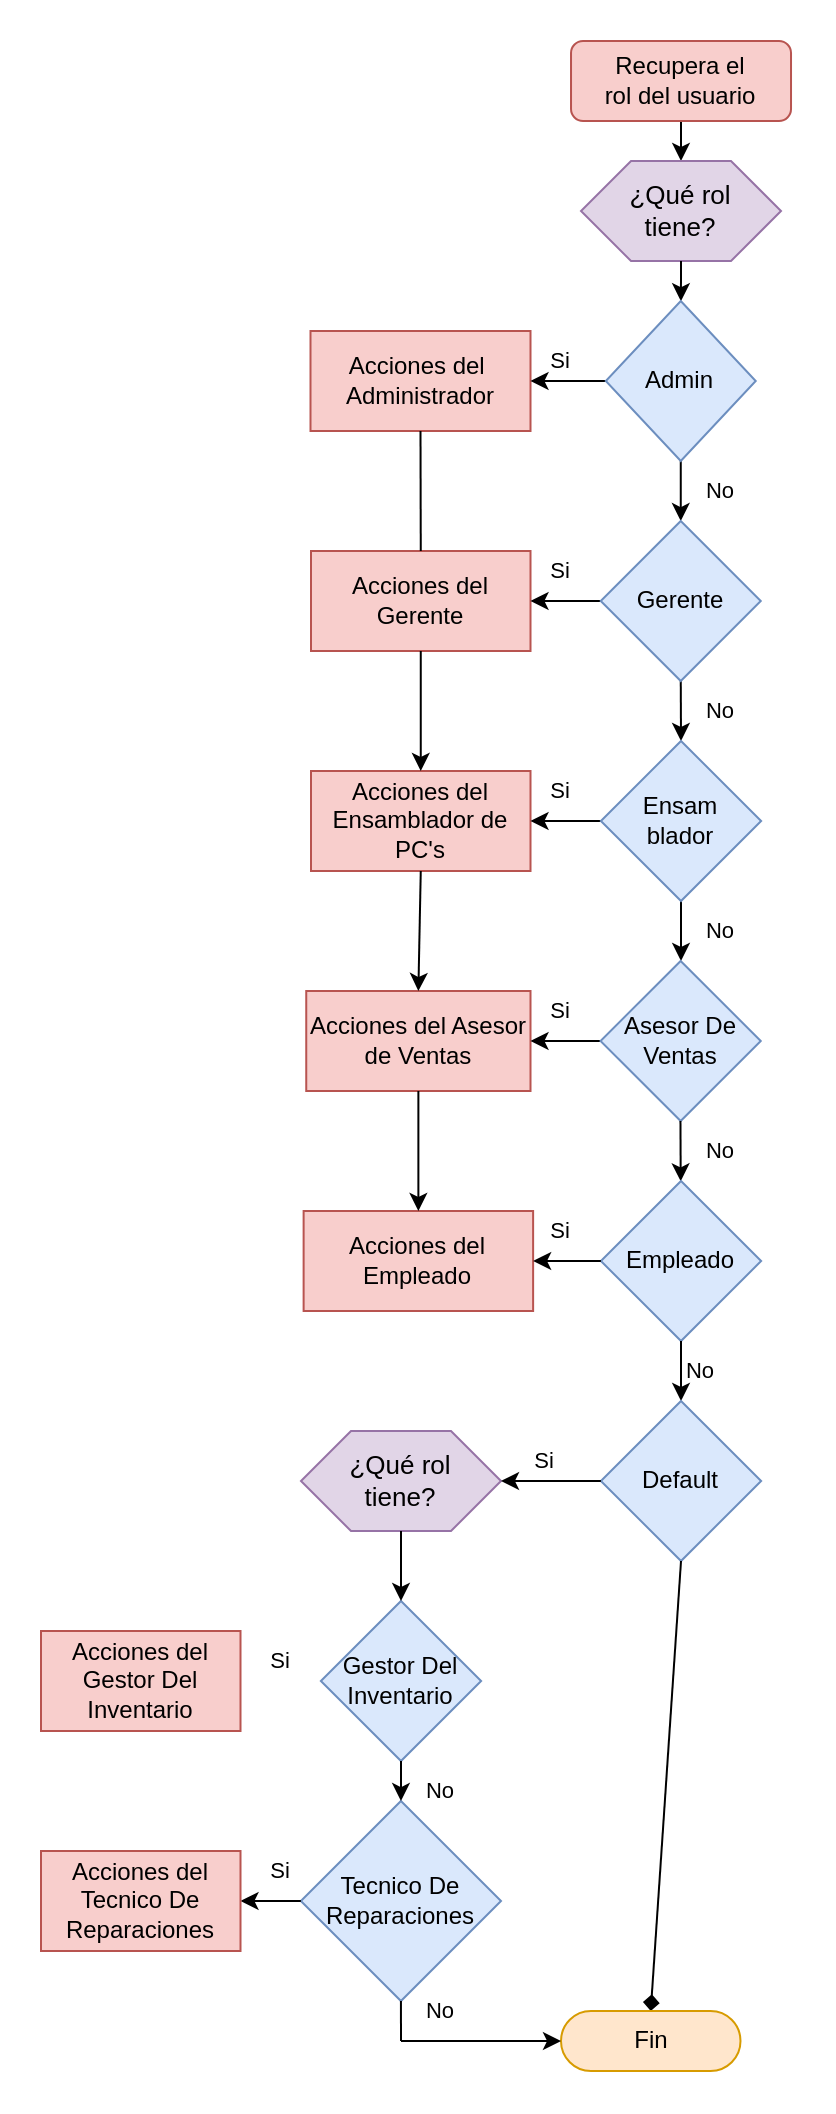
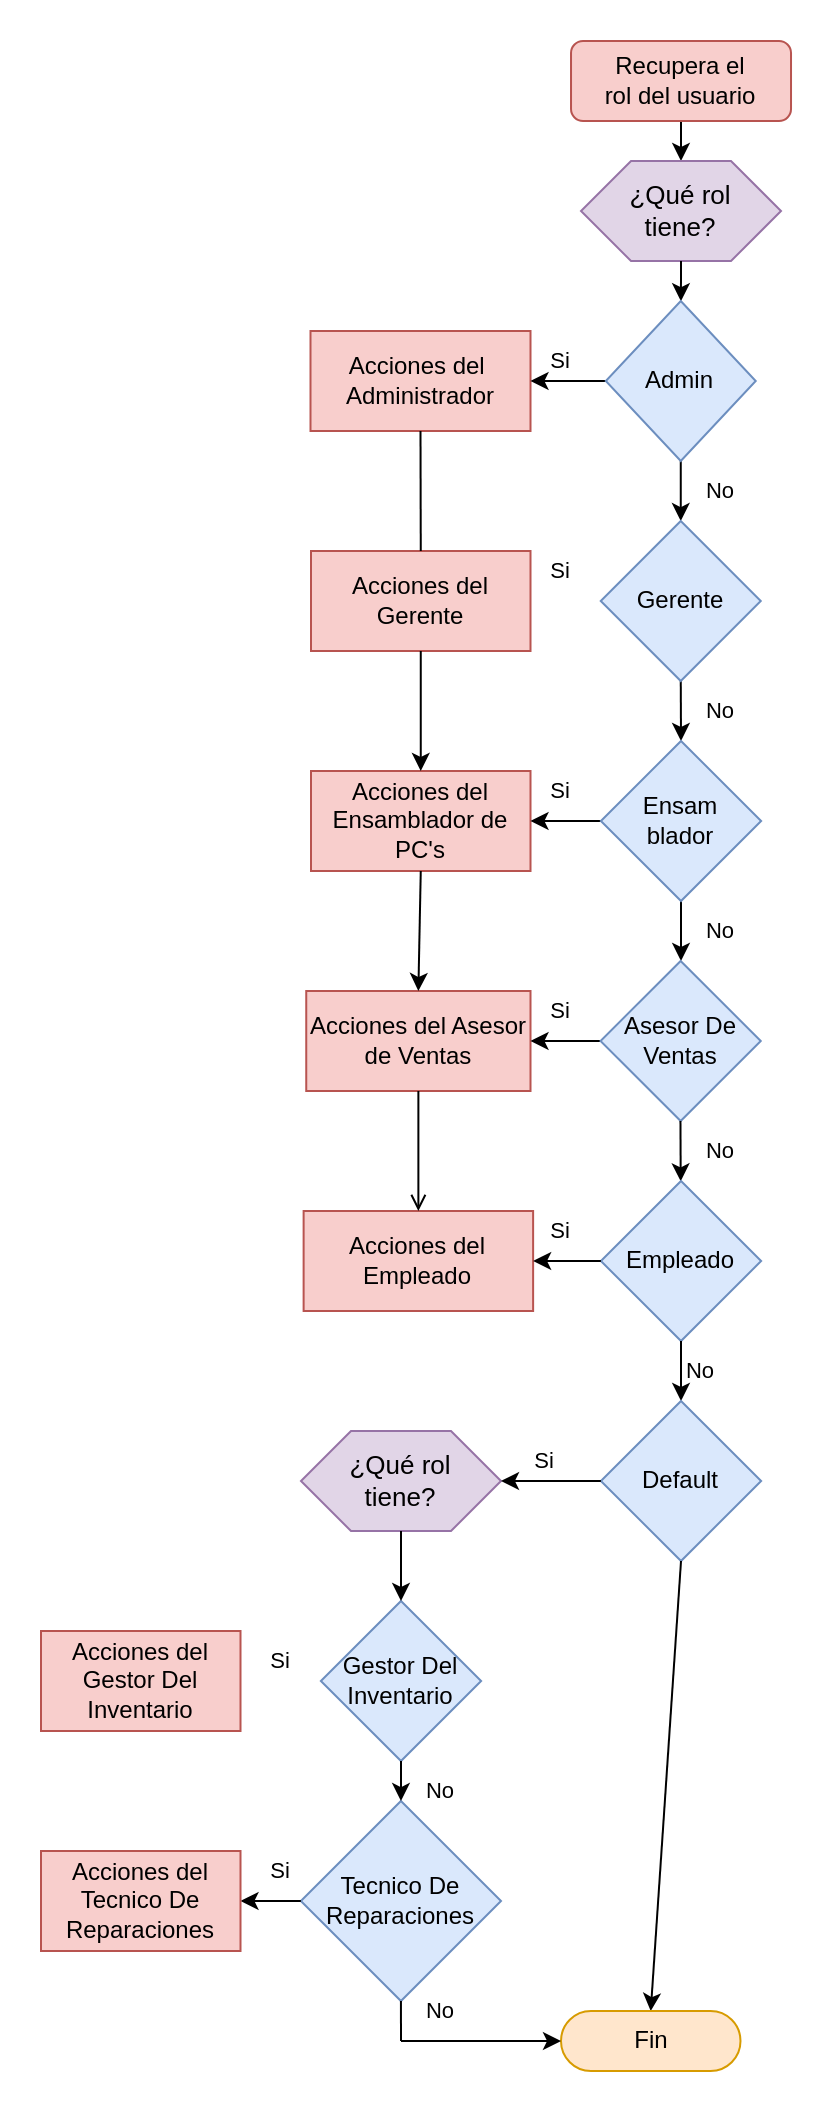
edge "Gerente" -> "Acciones del Gerente": removed
edge "Acciones del Asesor de Ventas" -> "Acciones del Empleado": arrowhead classic -> open
edge "Default" -> "Fin": arrowhead diamond -> classic
